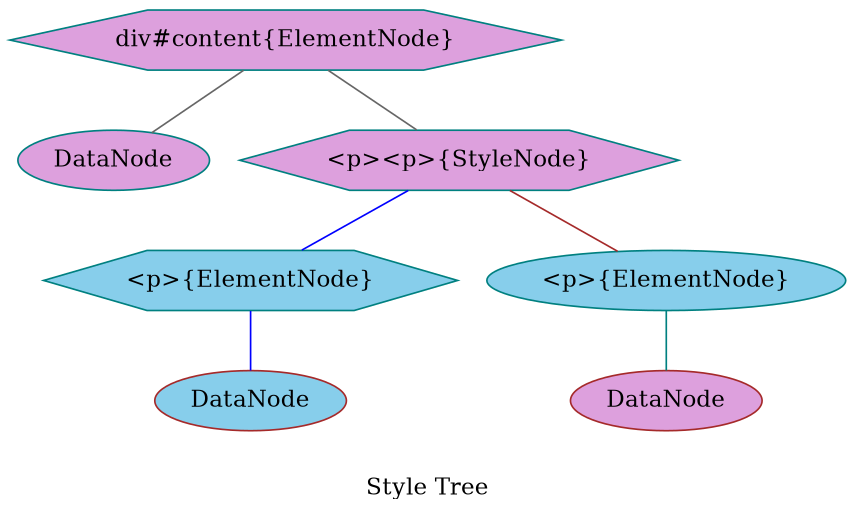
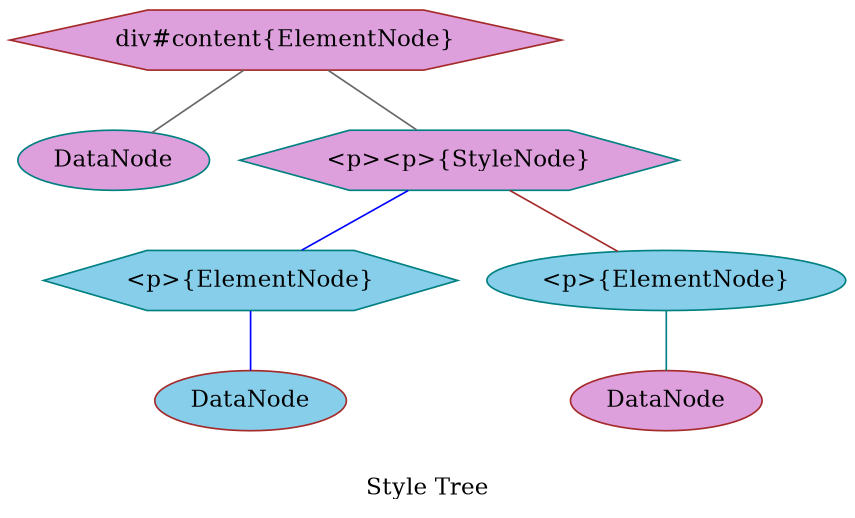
node "div#content{ElementNode}": color teal -> brown
